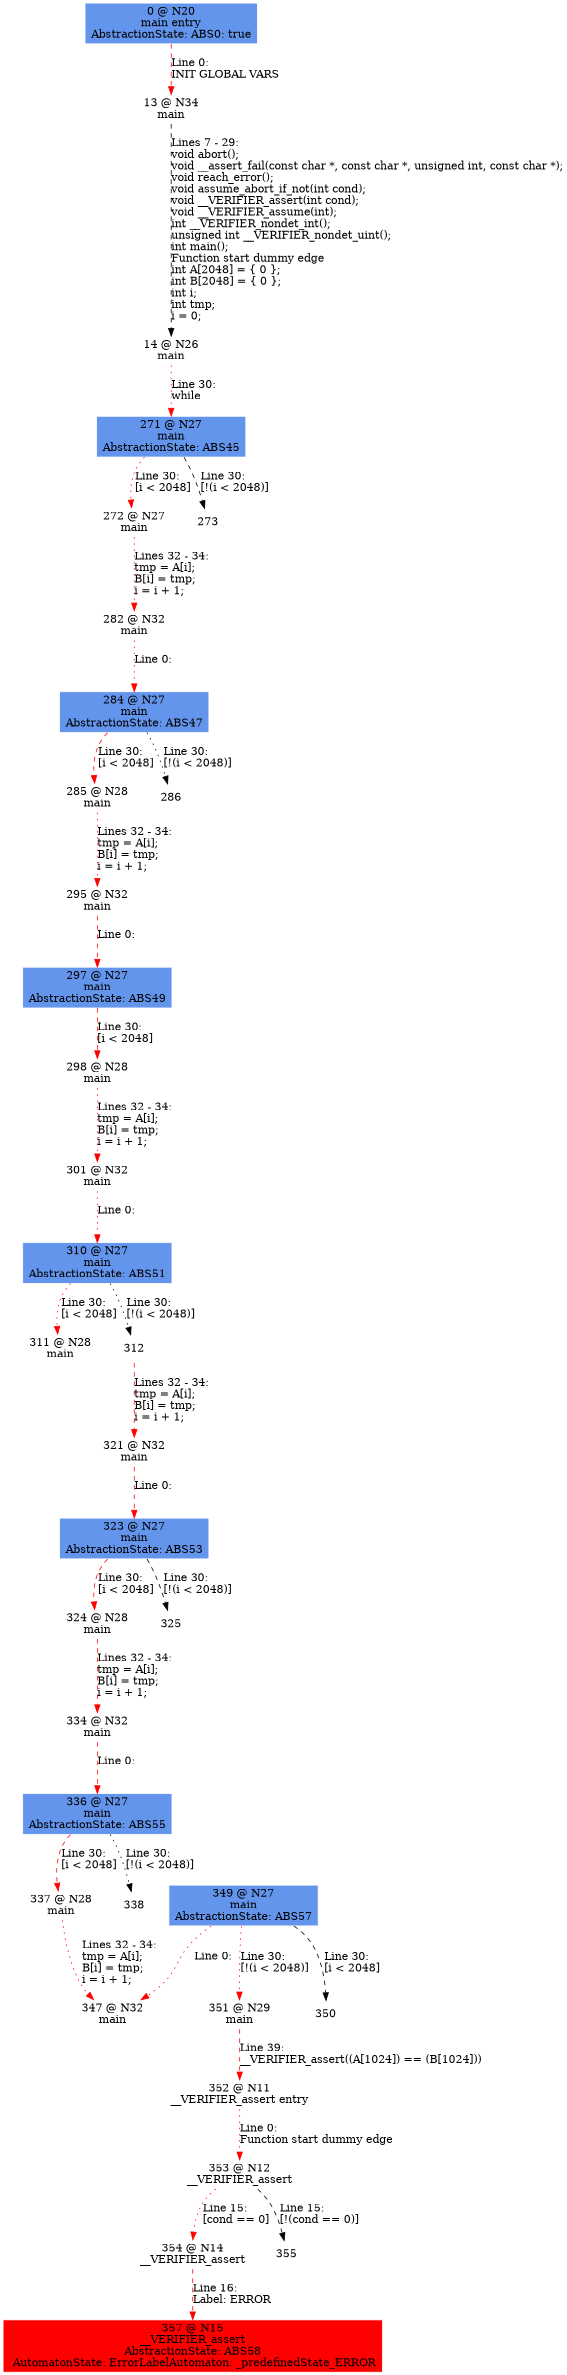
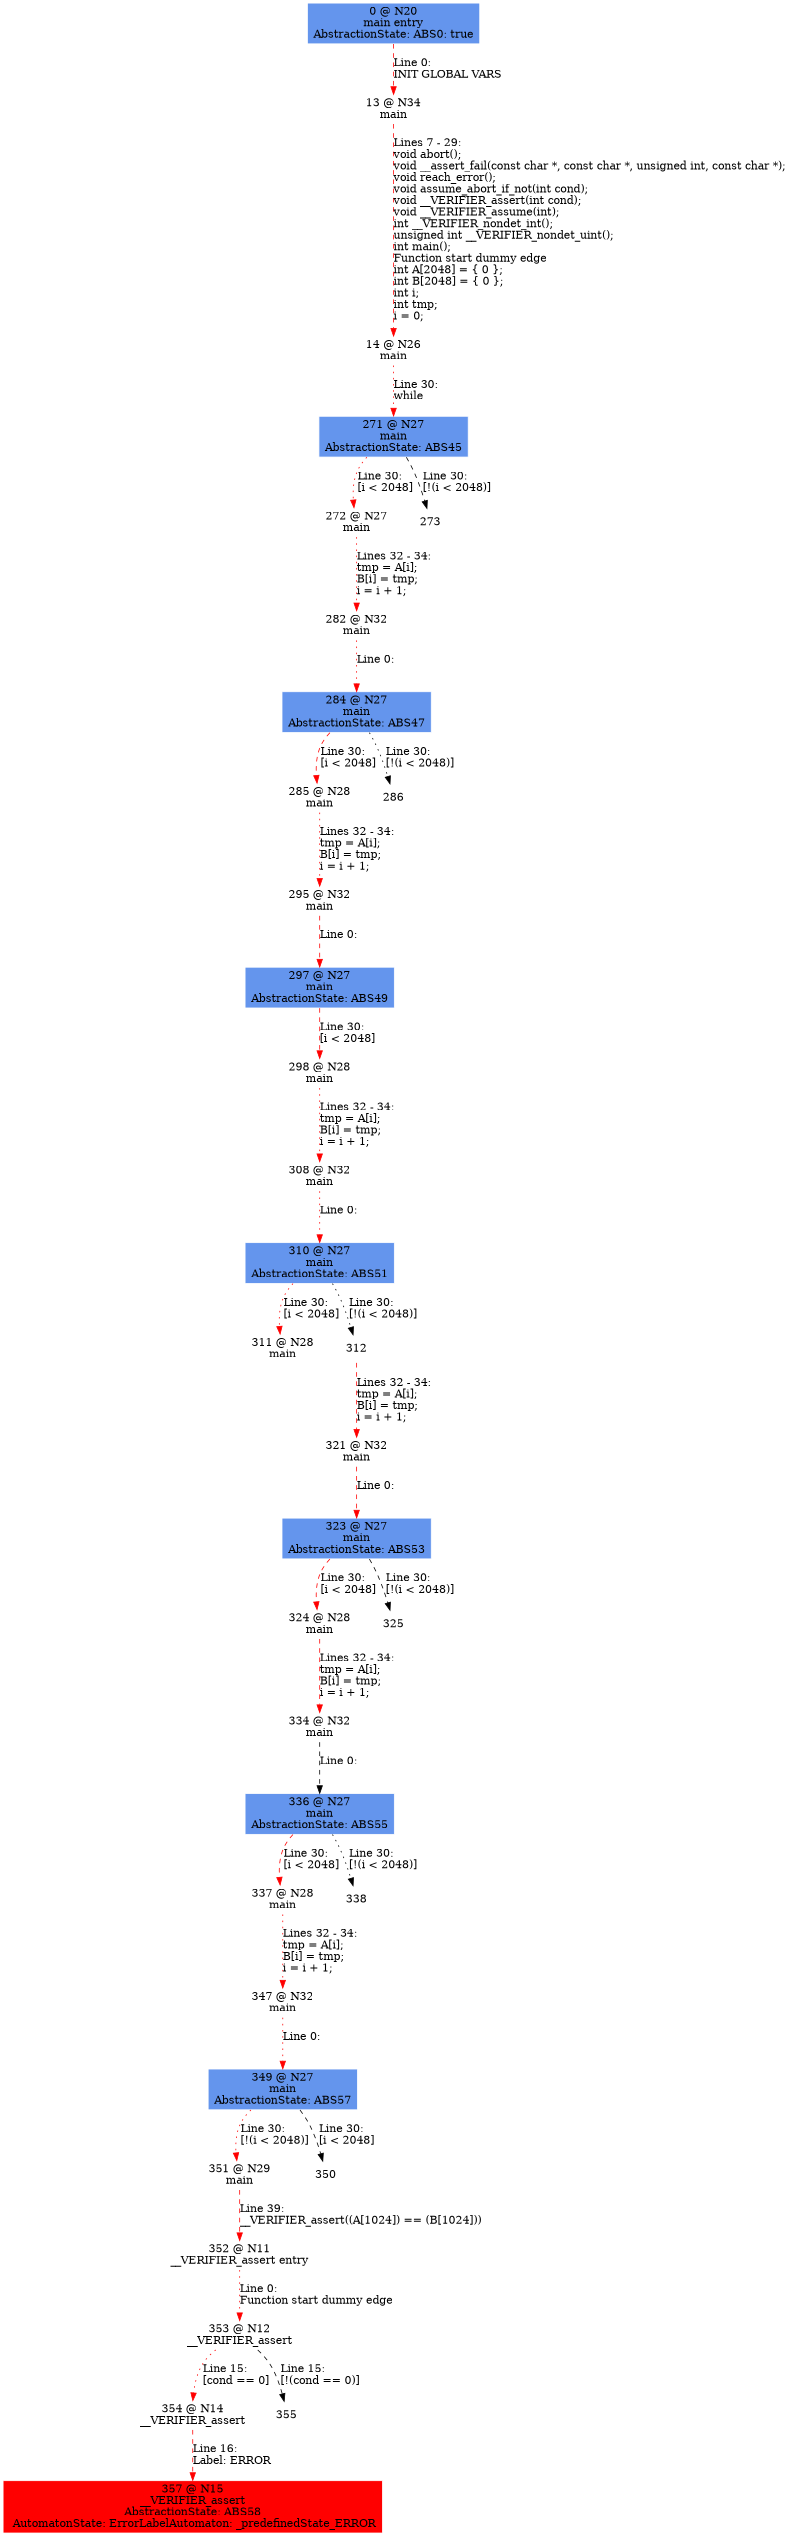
edge "13 @ N34 main" -> "14 @ N26 main": color black -> red
node "301 @ N32 main": label "301 @ N32 main" -> "308 @ N32 main"
edge "334 @ N32 main" -> "336 @ N27 main AbstractionState: ABS55": color red -> black
edge "349 @ N27 main AbstractionState: ABS57" -> "347 @ N32 main": reversed
